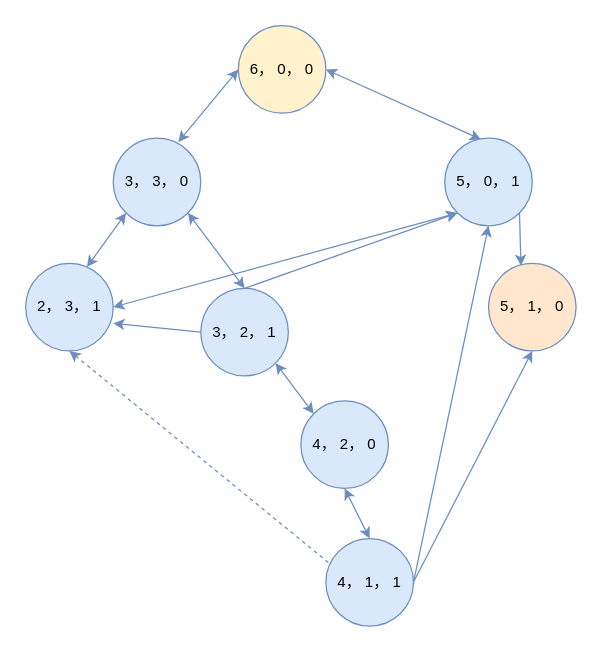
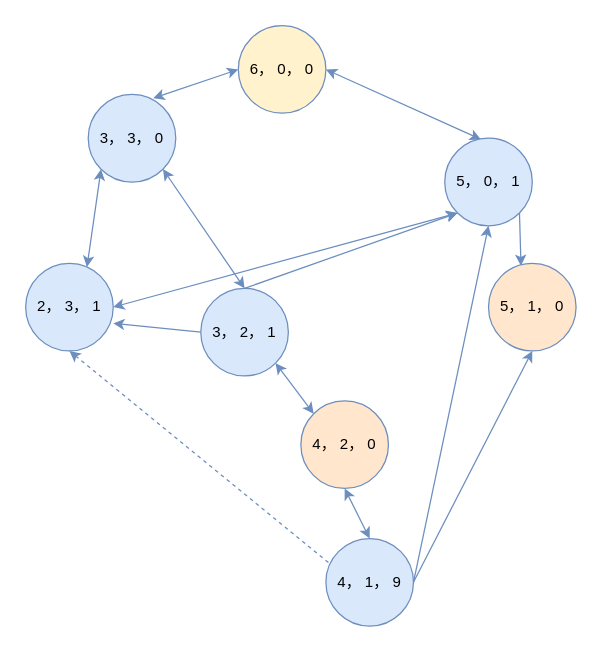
node "3， 3， 0": moved (157, 182) -> (132, 138)
node "4， 2， 0": fillcolor #dae8fc -> #ffe6cc
node "4， 1， 1": label "4， 1， 1" -> "4， 1， 9"
